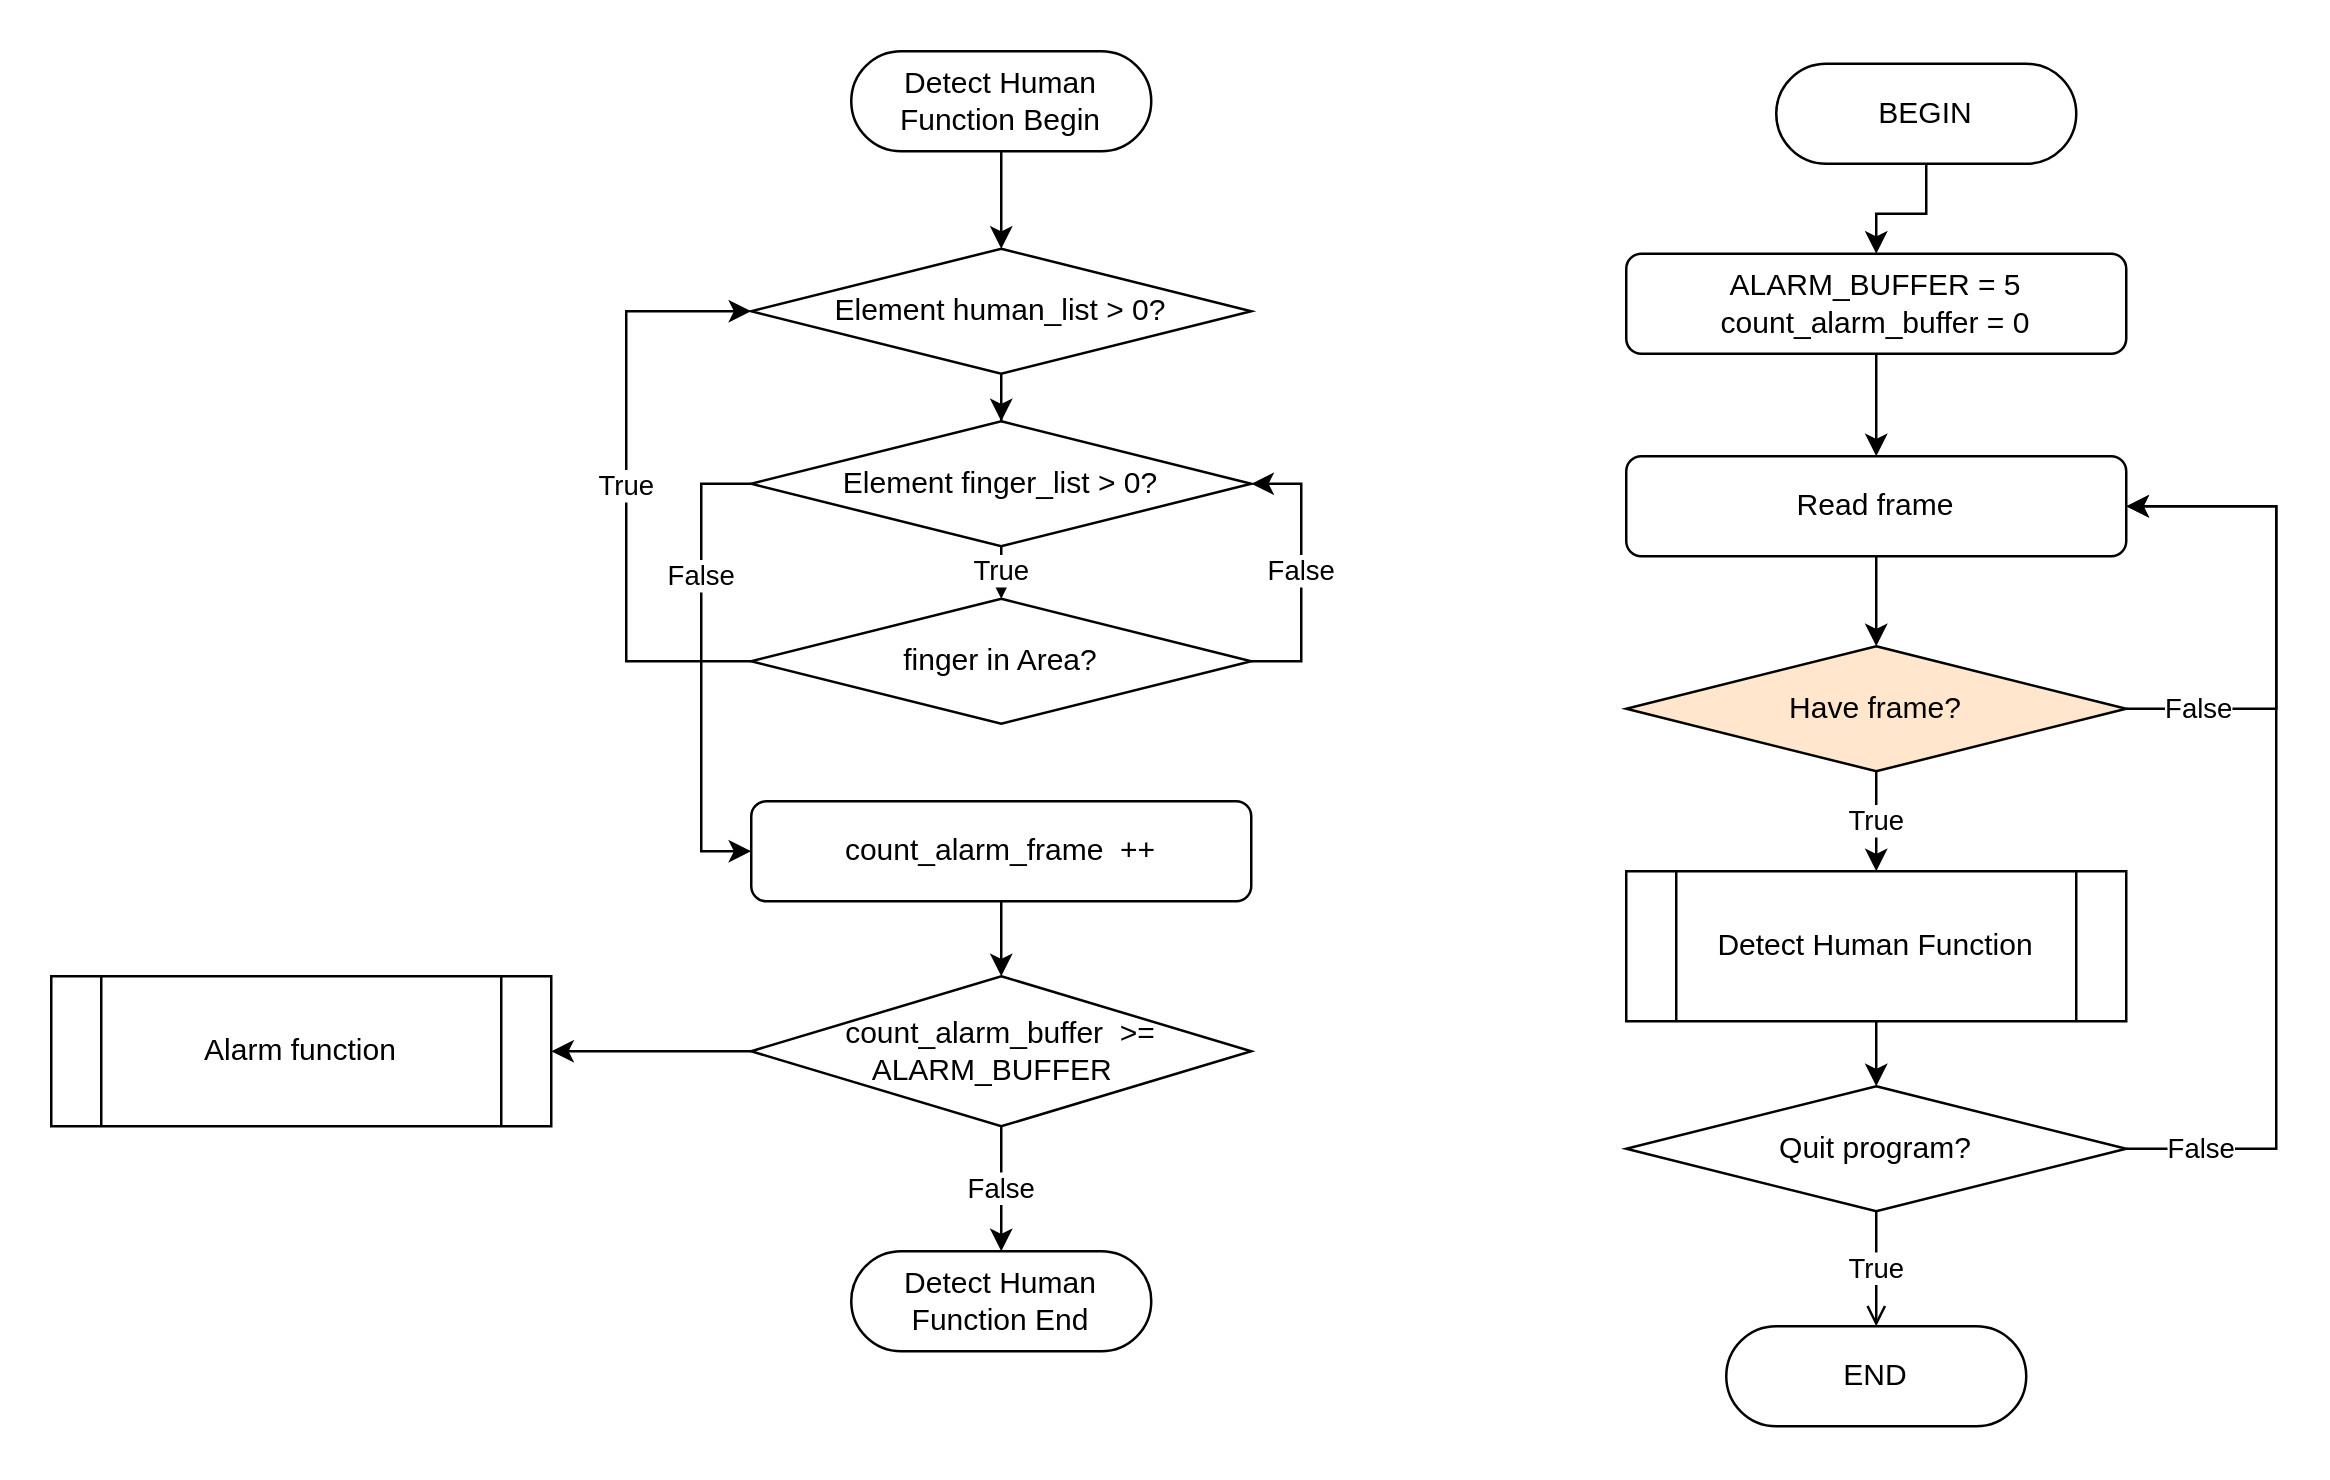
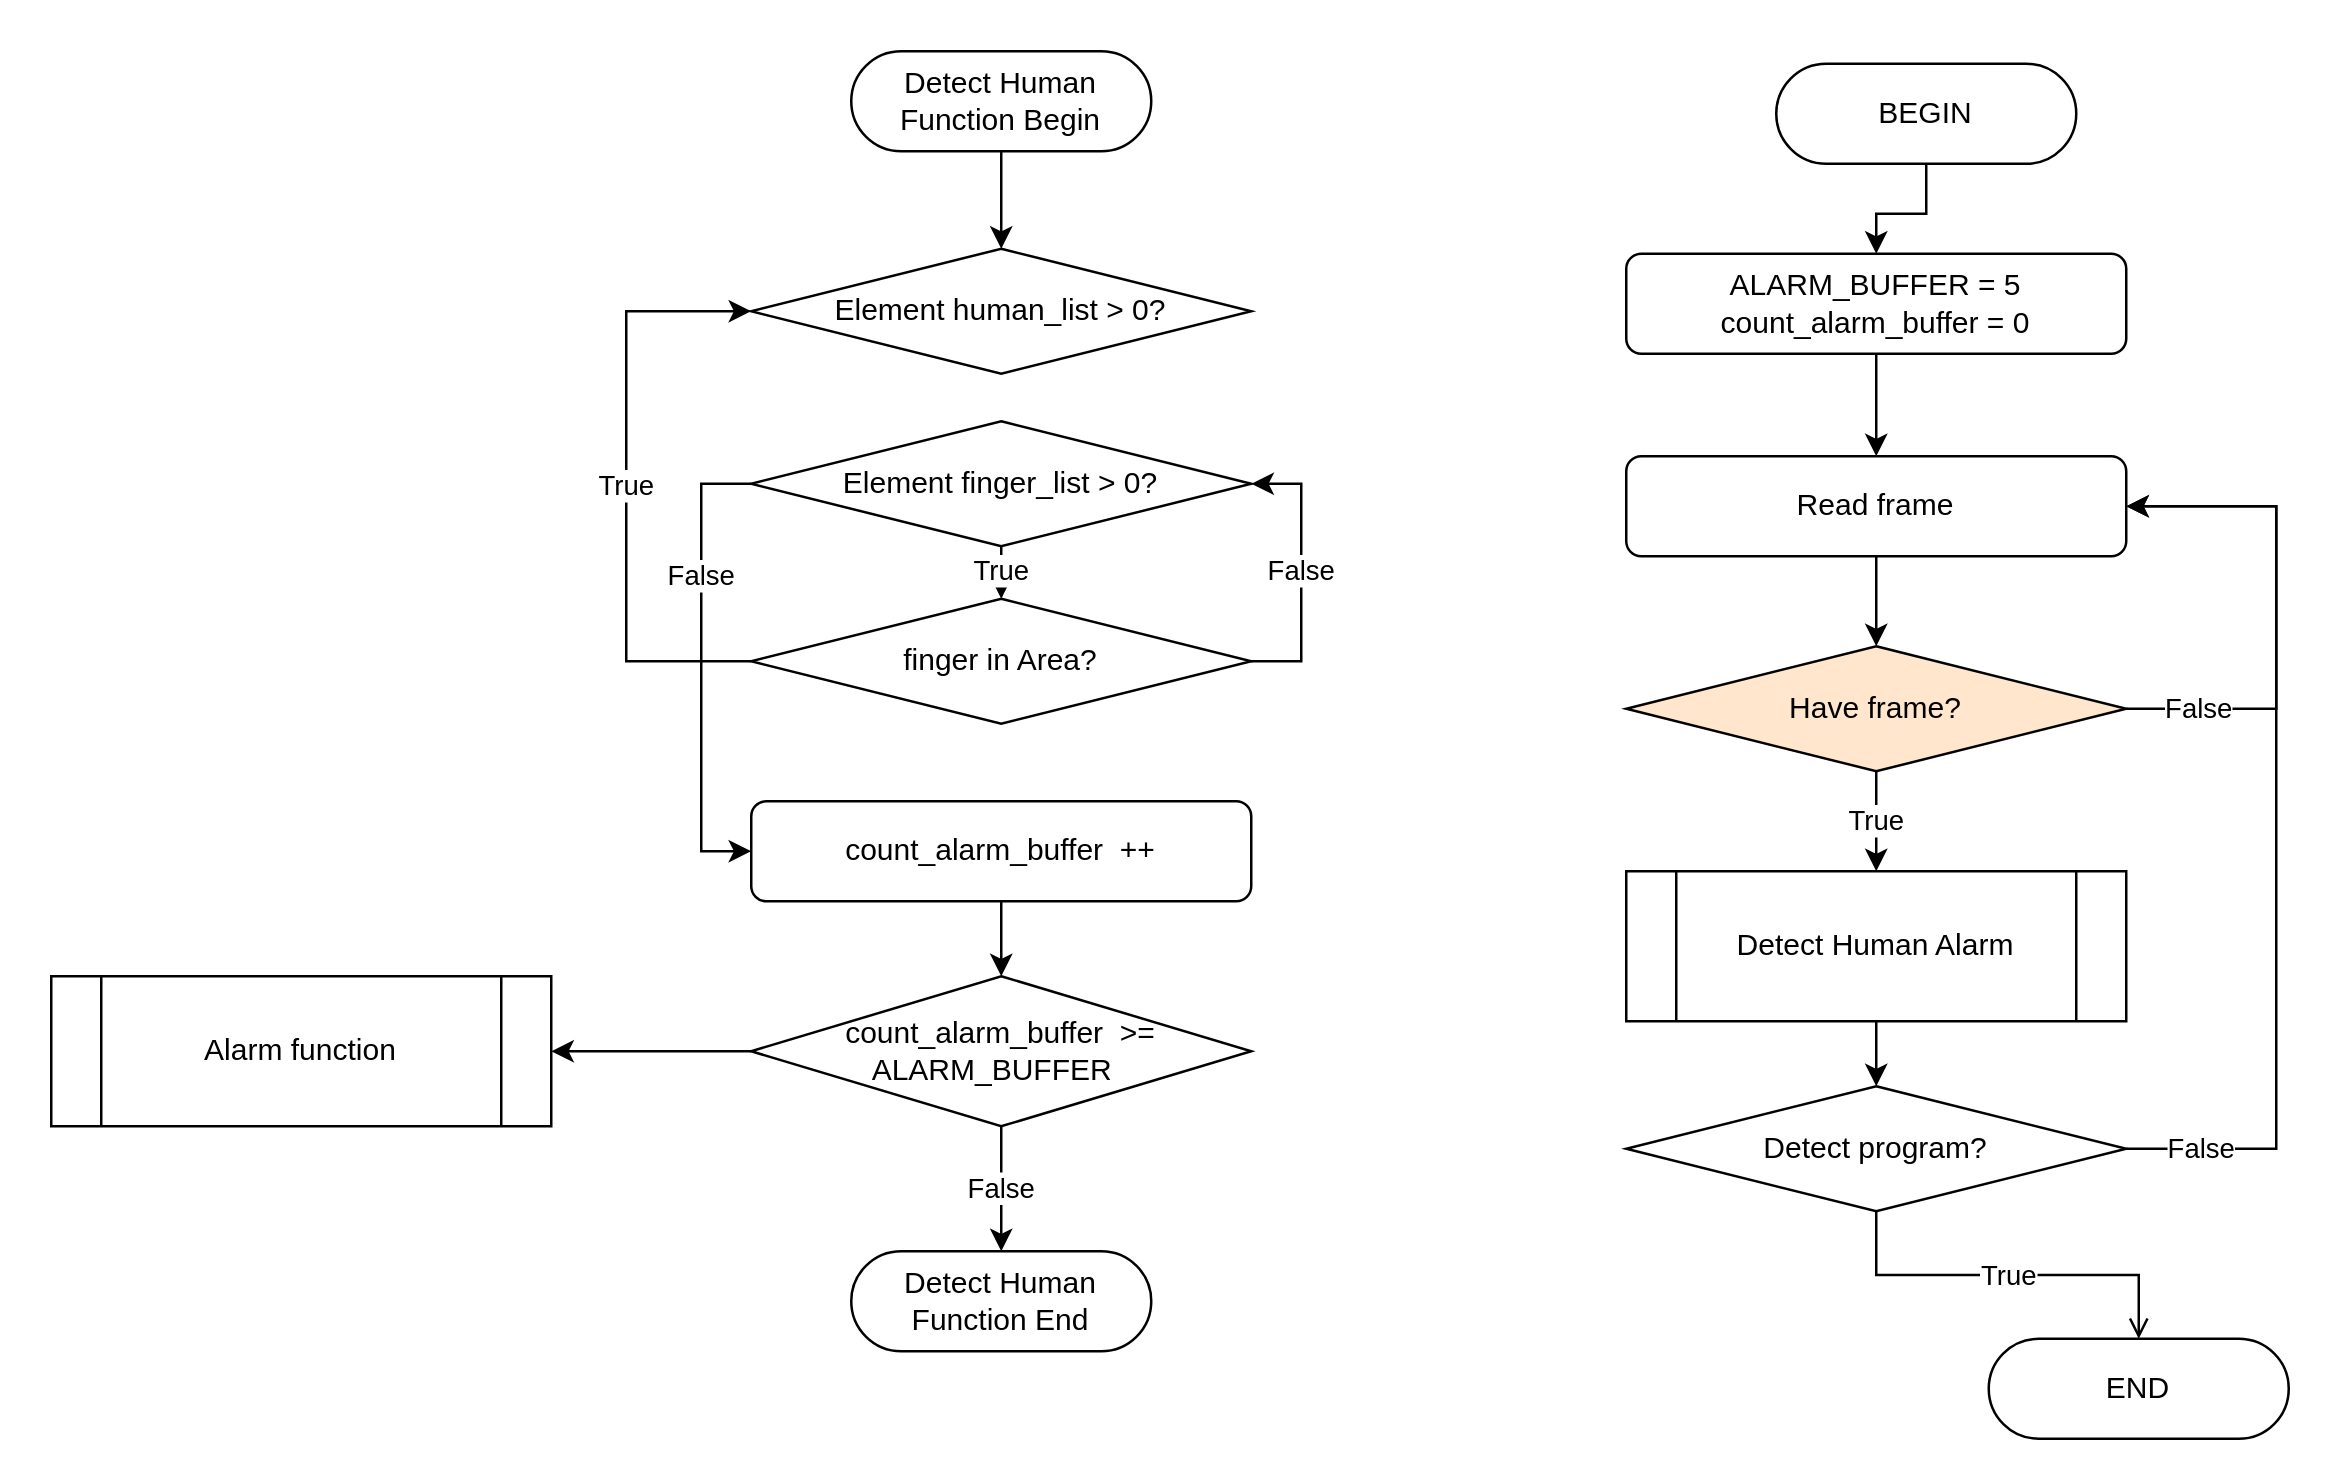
edge "Element human_list > 0?" -> "Element finger_list > 0?": removed
node "count_alarm_frame ++": label "count_alarm_frame ++" -> "count_alarm_buffer ++"
node "Detect Human Function": label "Detect Human Function" -> "Detect Human Alarm"
node "Quit program?": label "Quit program?" -> "Detect program?"
node "END": moved (1876, 1376) -> (2139, 1389)
